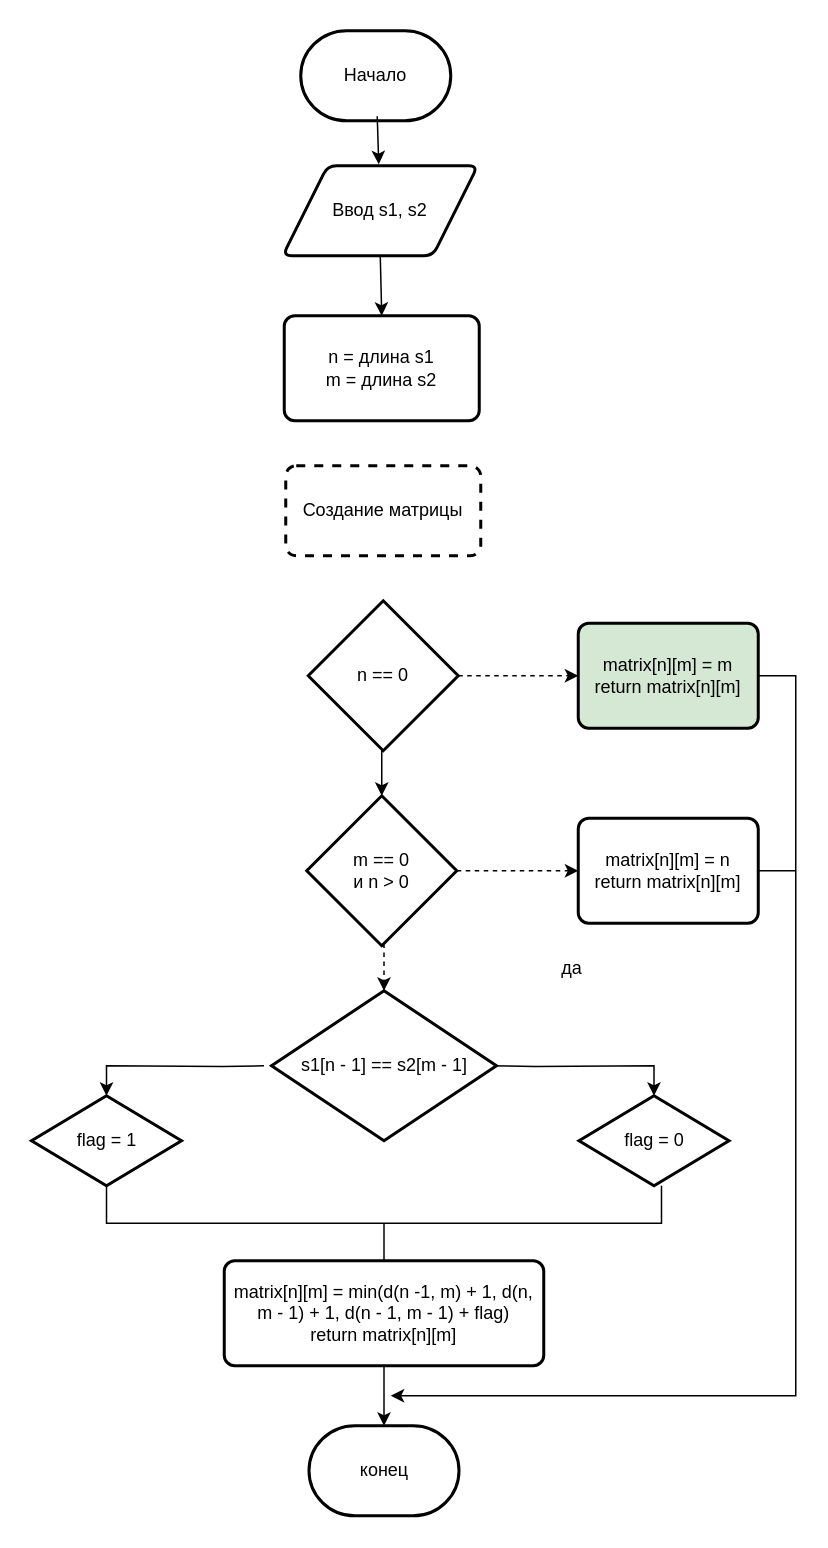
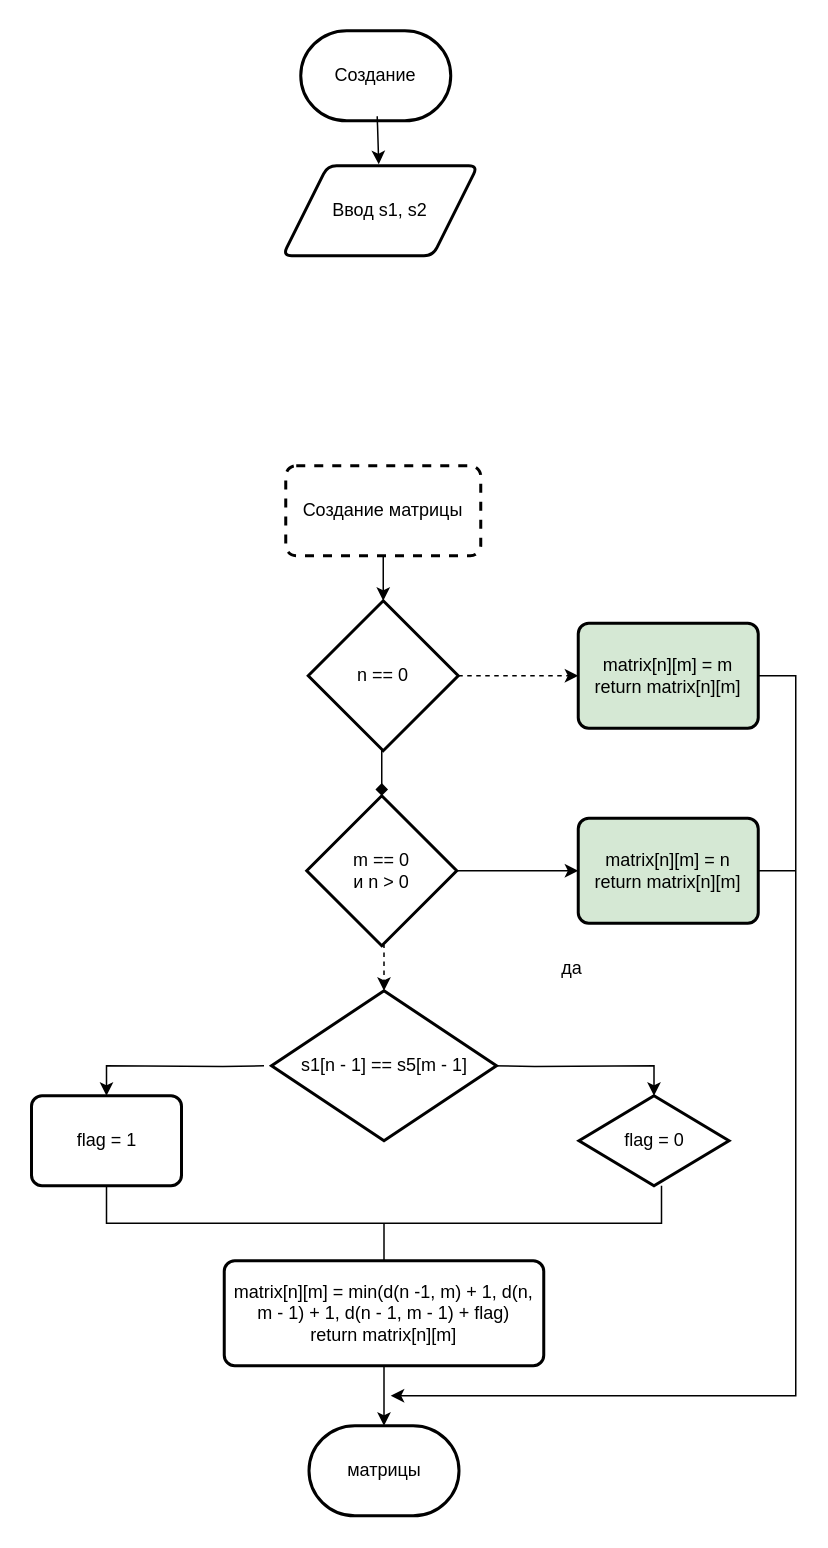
node "Начало": label "Начало" -> "Создание"
edge "Ввод s1, s2" -> "n = длина s1 m = длина s2": removed
node "n = длина s1 m = длина s2": removed
edge "Создание матрицы" -> "n == 0": added
edge "n == 0" -> "m == 0 и n > 0": arrowhead classic -> diamond
edge "m == 0 и n > 0" -> "matrix[n][m] = n return matrix[n][m]": style dashed -> solid
node "matrix[n][m] = n return matrix[n][m]": fillcolor #ffffff -> #d5e8d4
node "s1[n - 1] == s2[m - 1]": label "s1[n - 1] == s2[m - 1]" -> "s1[n - 1] == s5[m - 1]"
node "flag = 1": shape diamond -> rounded rectangle
node "конец": label "конец" -> "матрицы"
